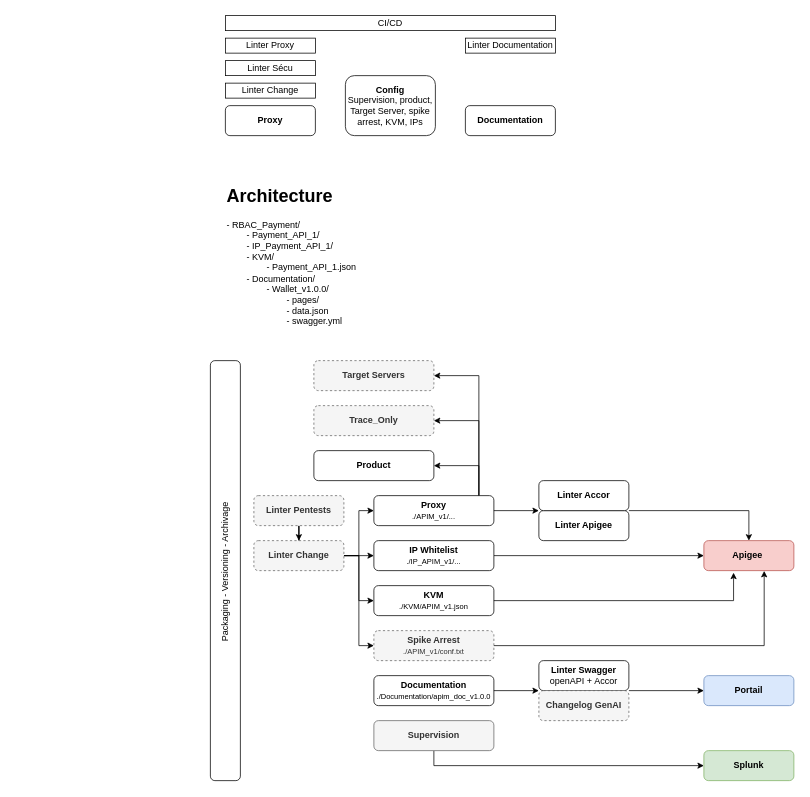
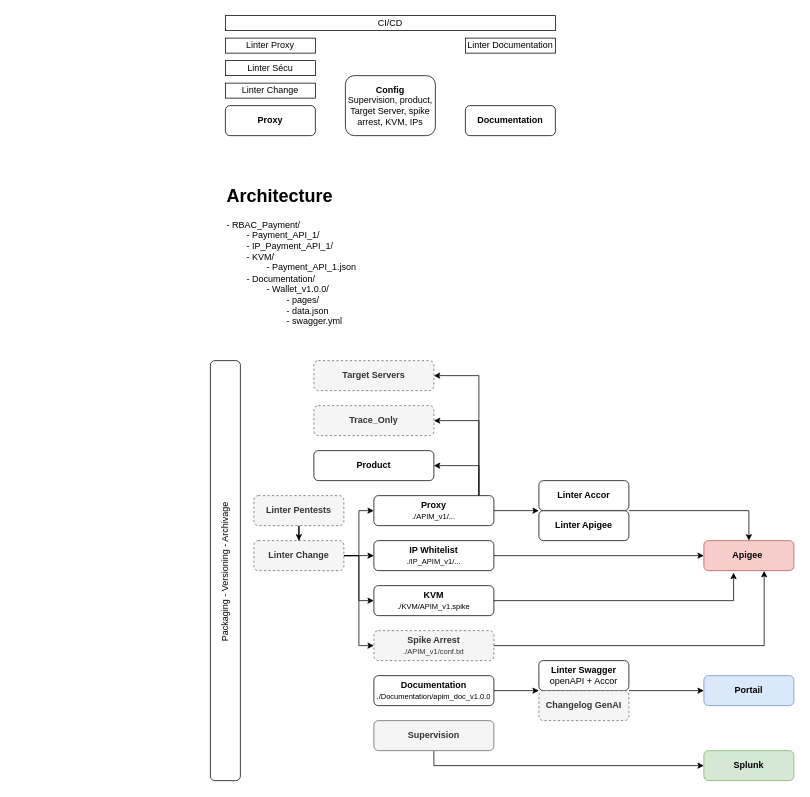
node "KVM ./KVM/APIM_v1.json": label "KVM ./KVM/APIM_v1.json" -> "KVM ./KVM/APIM_v1.spike"
